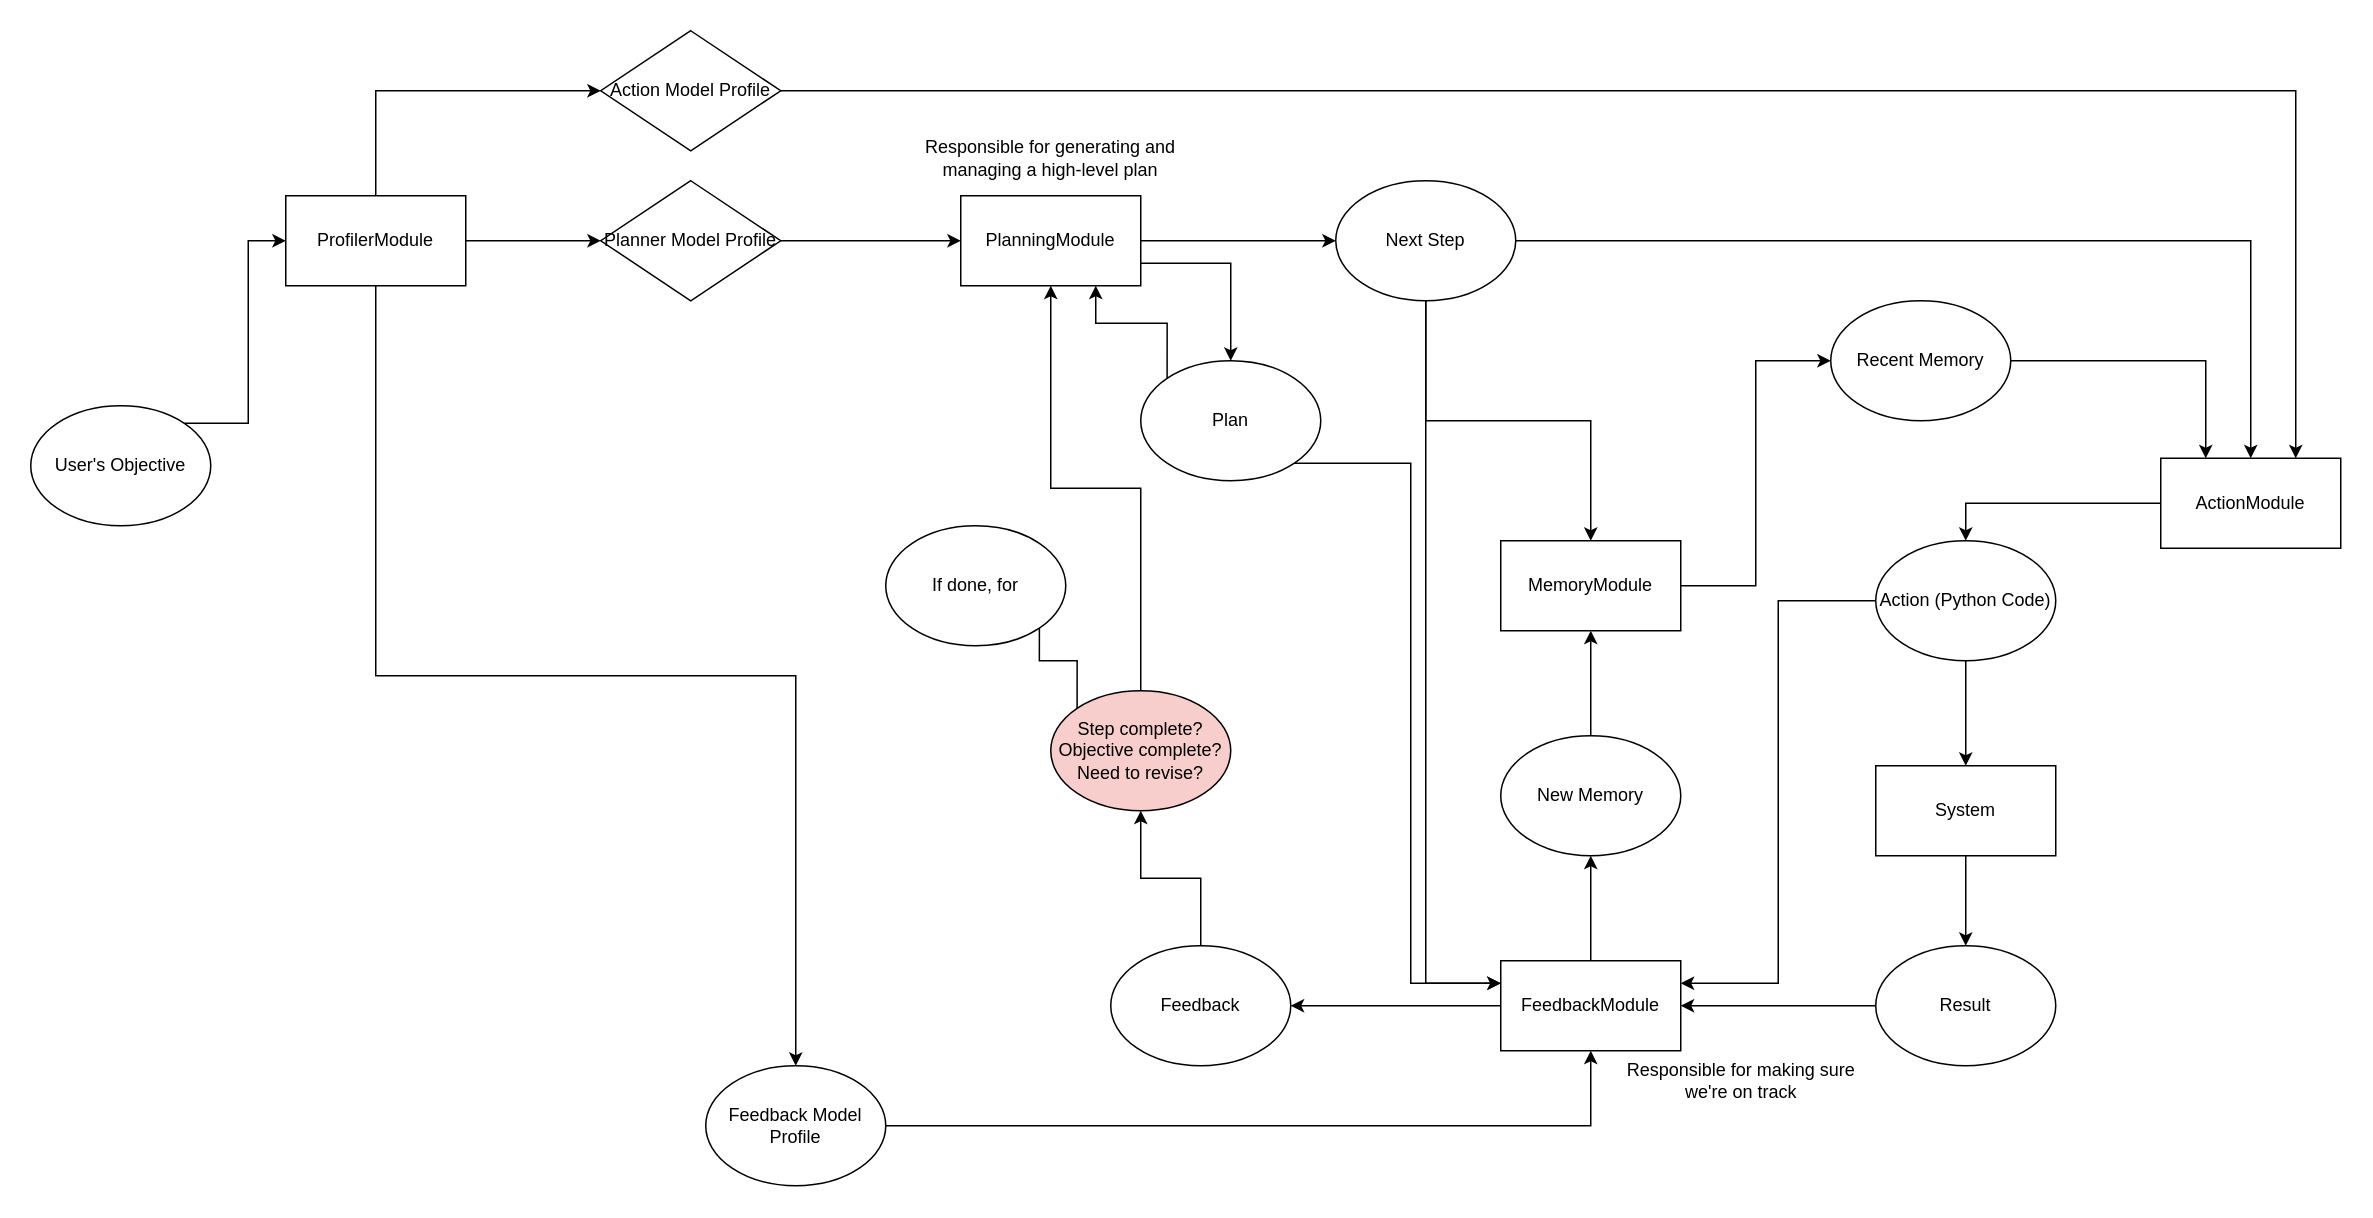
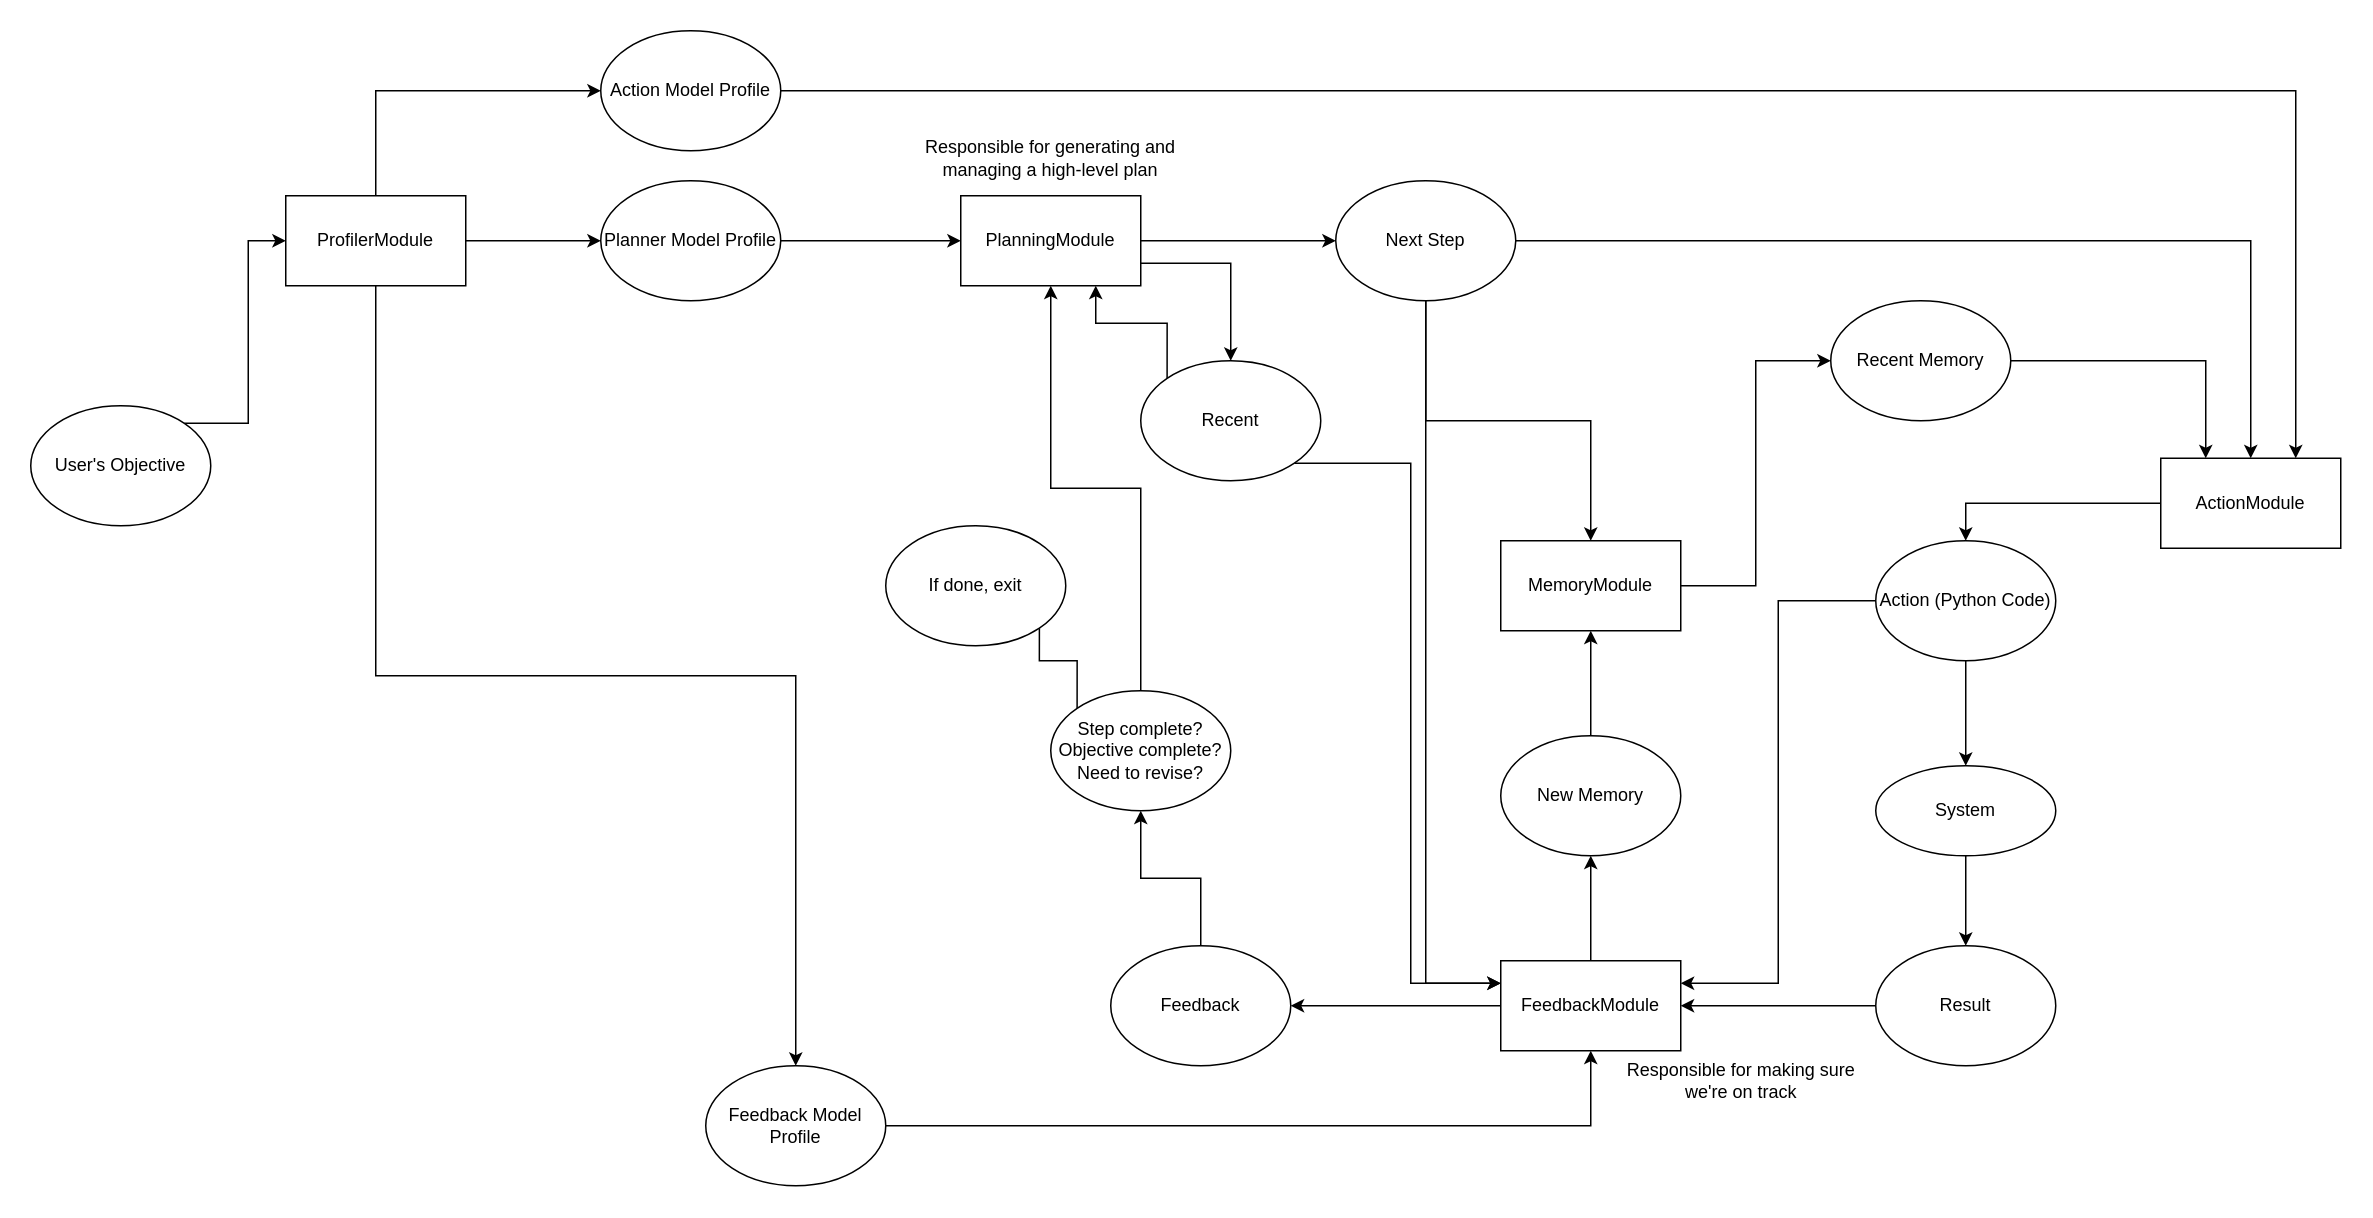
node "Action Model Profile": shape diamond -> ellipse
node "Planner Model Profile": shape diamond -> ellipse
node "Plan": label "Plan" -> "Recent"
node "If done, for": label "If done, for" -> "If done, exit"
node "Step complete? Objective complete? Need to revise?": fillcolor #f8cecc -> #ffffff
node "System": shape rectangle -> ellipse
